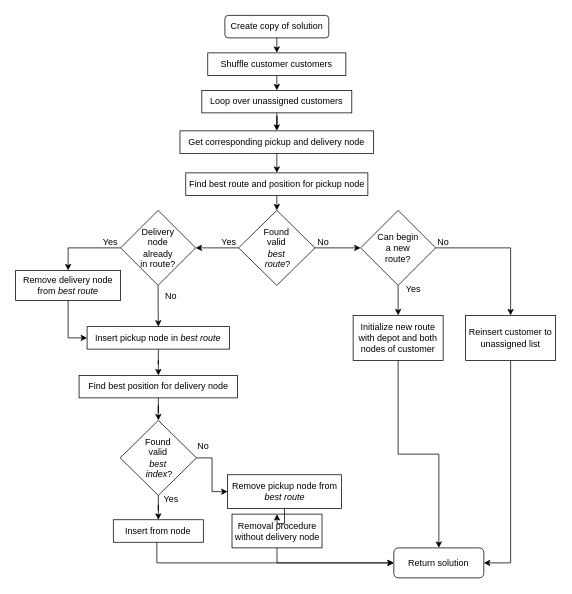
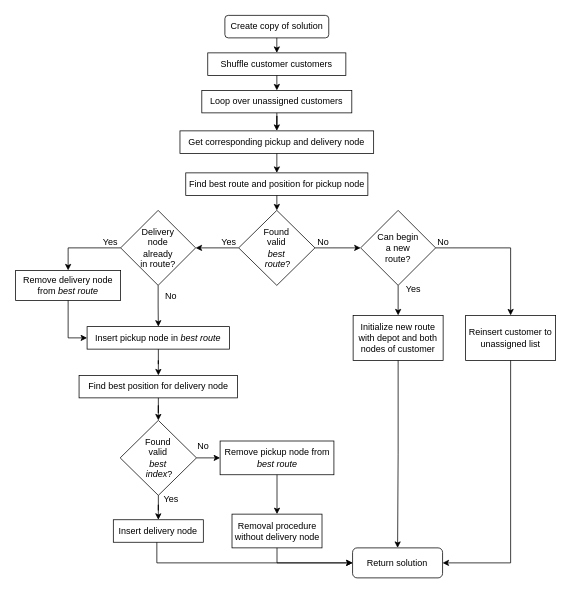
node "Remove pickup node from best route": moved (284, 492) -> (277, 458)
node "Insert from node": label "Insert from node" -> "Insert delivery node"
node "Return solution": moved (439, 563) -> (397, 563)
